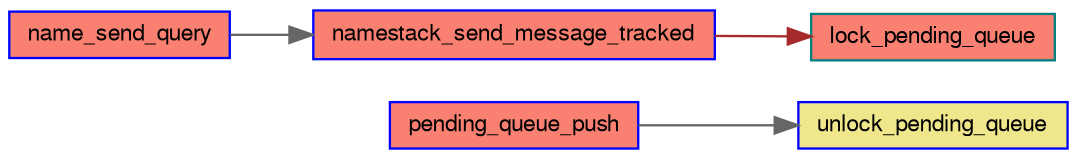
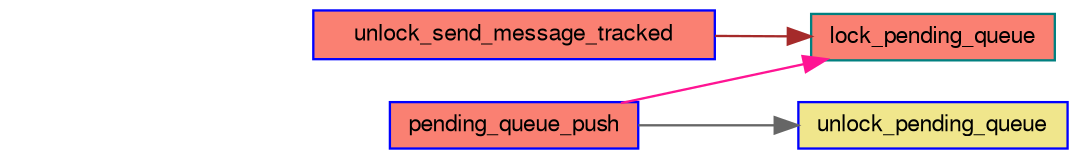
node "name_send_query": removed
node "namestack_send_message_tracked": label "namestack_send_message_tracked" -> "unlock_send_message_tracked"
edge "pending_queue_push" -> "lock_pending_queue": added
